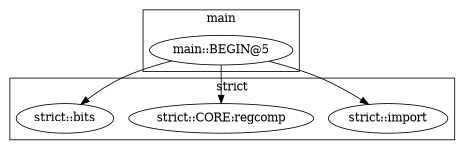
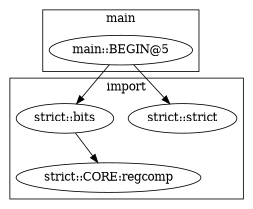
edge "main::BEGIN@5" -> "strict::CORE:regcomp": now "strict::bits" -> "strict::CORE:regcomp"
cluster "strict": label "strict" -> "import"
node "strict::import": label "strict::import" -> "strict::strict"
